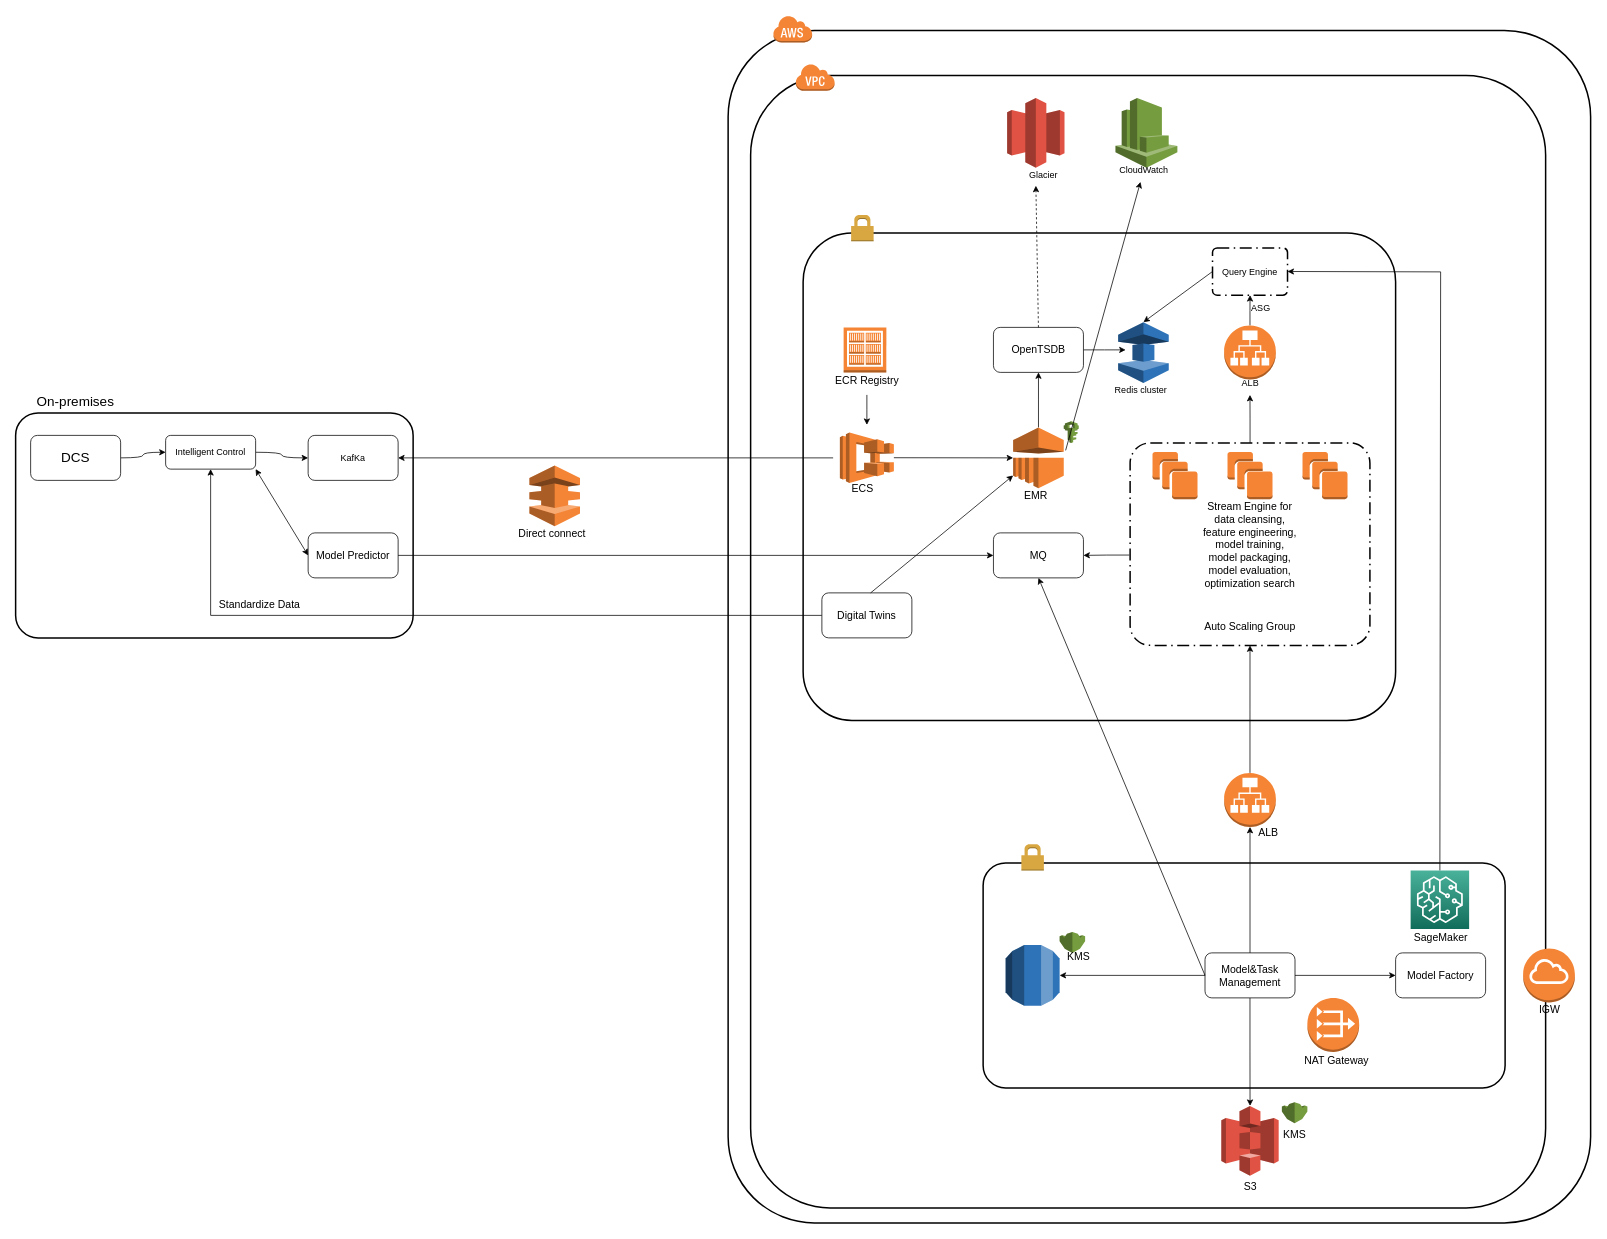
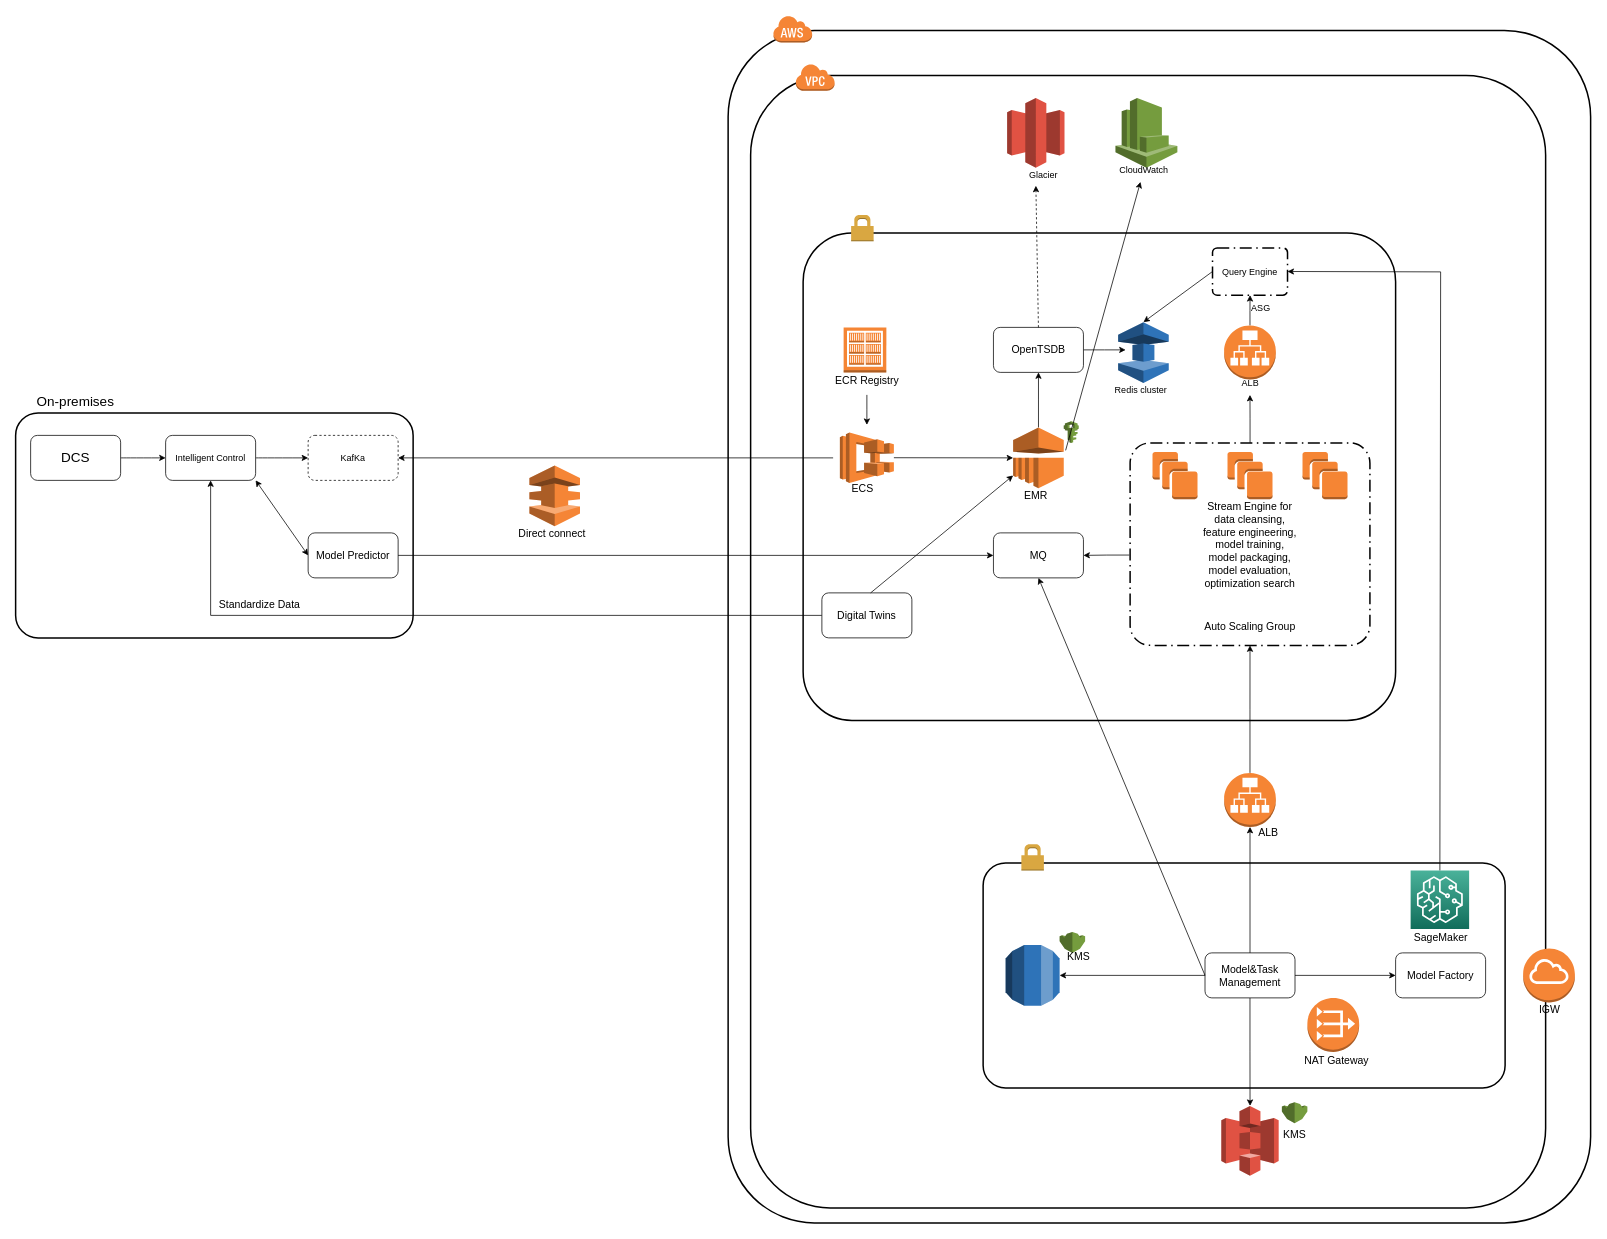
node "Intelligent Control": size 90x34 -> 90x45
node "KafKa": style solid -> dashed
node "S3": removed
